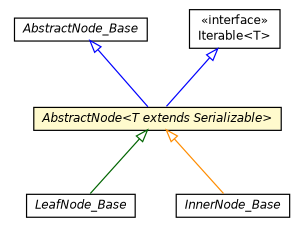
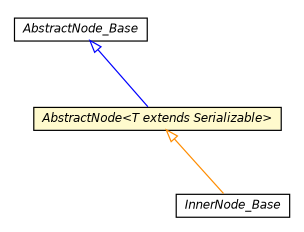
node "Iterable<T>": removed
node "LeafNode_Base": removed
